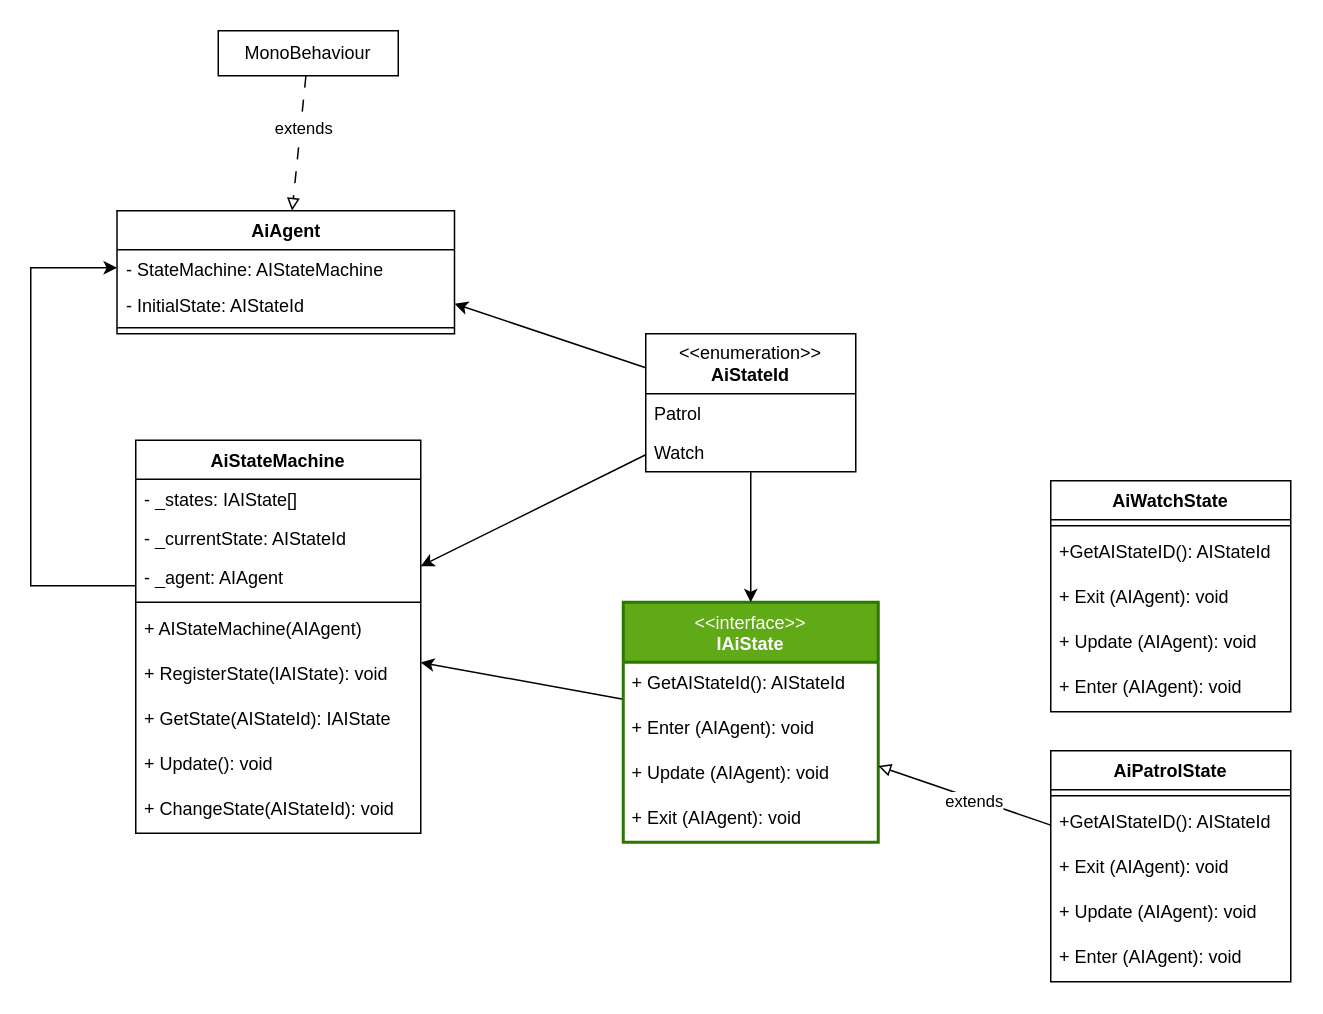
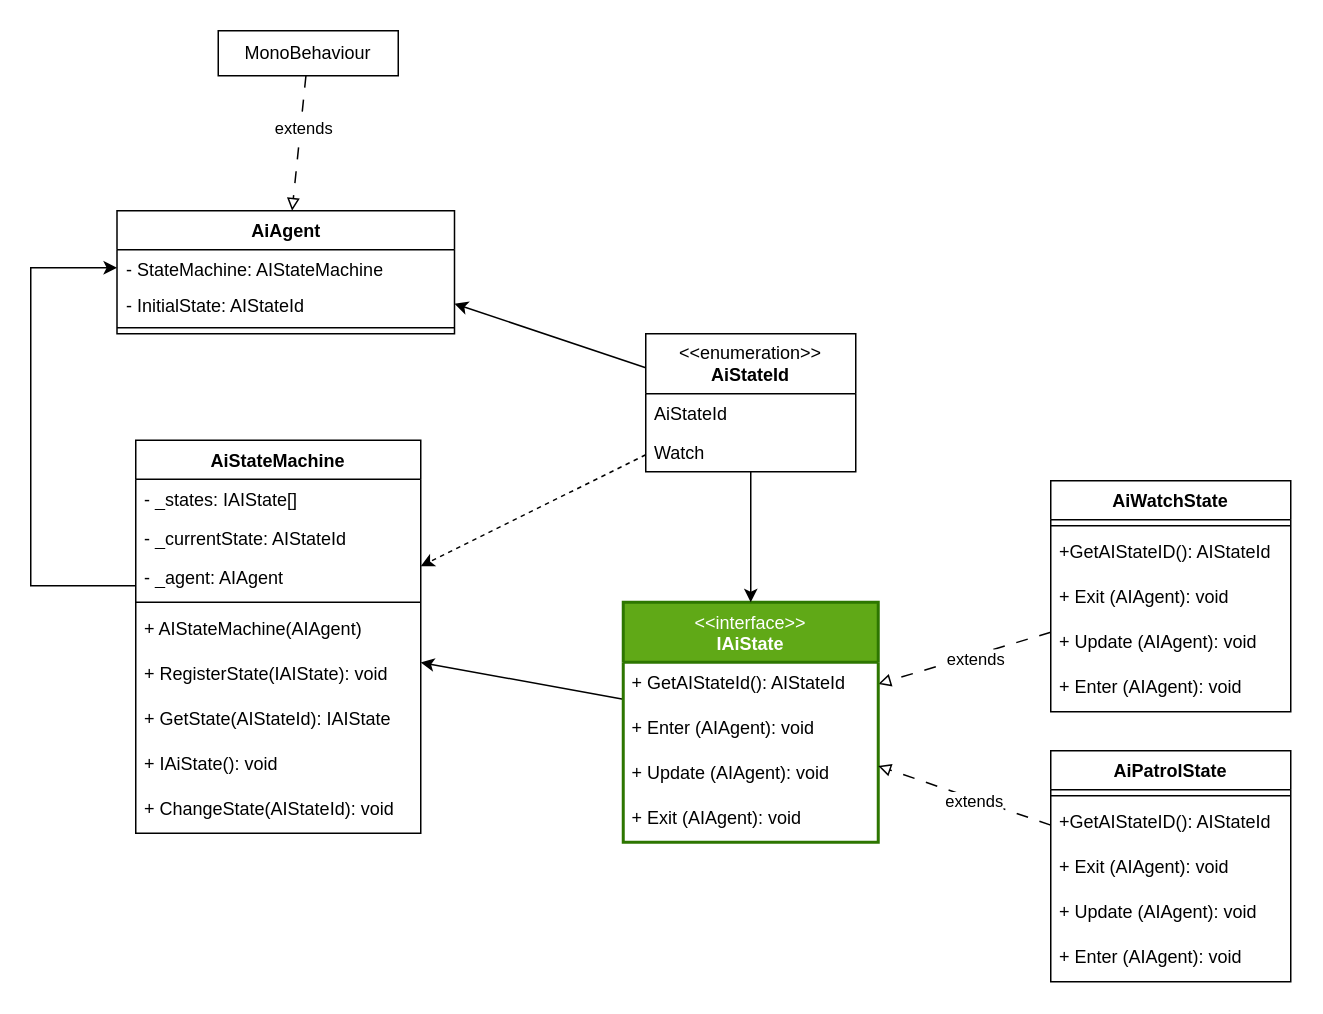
node "Patrol": label "Patrol" -> "AiStateId"
edge "<<enumeration>> AiStateId" -> "AiStateMachine": style solid -> dashed
edge "AiWatchState" -> "<<interface>> IAiState": added, label "extends"
node "+ Update(): void": label "+ Update(): void" -> "+ IAiState(): void"
edge "AiPatrolState" -> "<<interface>> IAiState": style solid -> dashed
